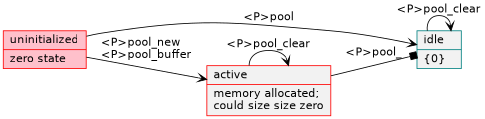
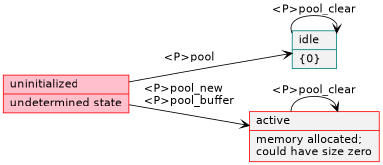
node "uninitialized": text "zero state" -> "undetermined state"
edge "active" -> "idle": removed, label "<P>pool_"
node "active": text "could size size zero" -> "could have size zero"
